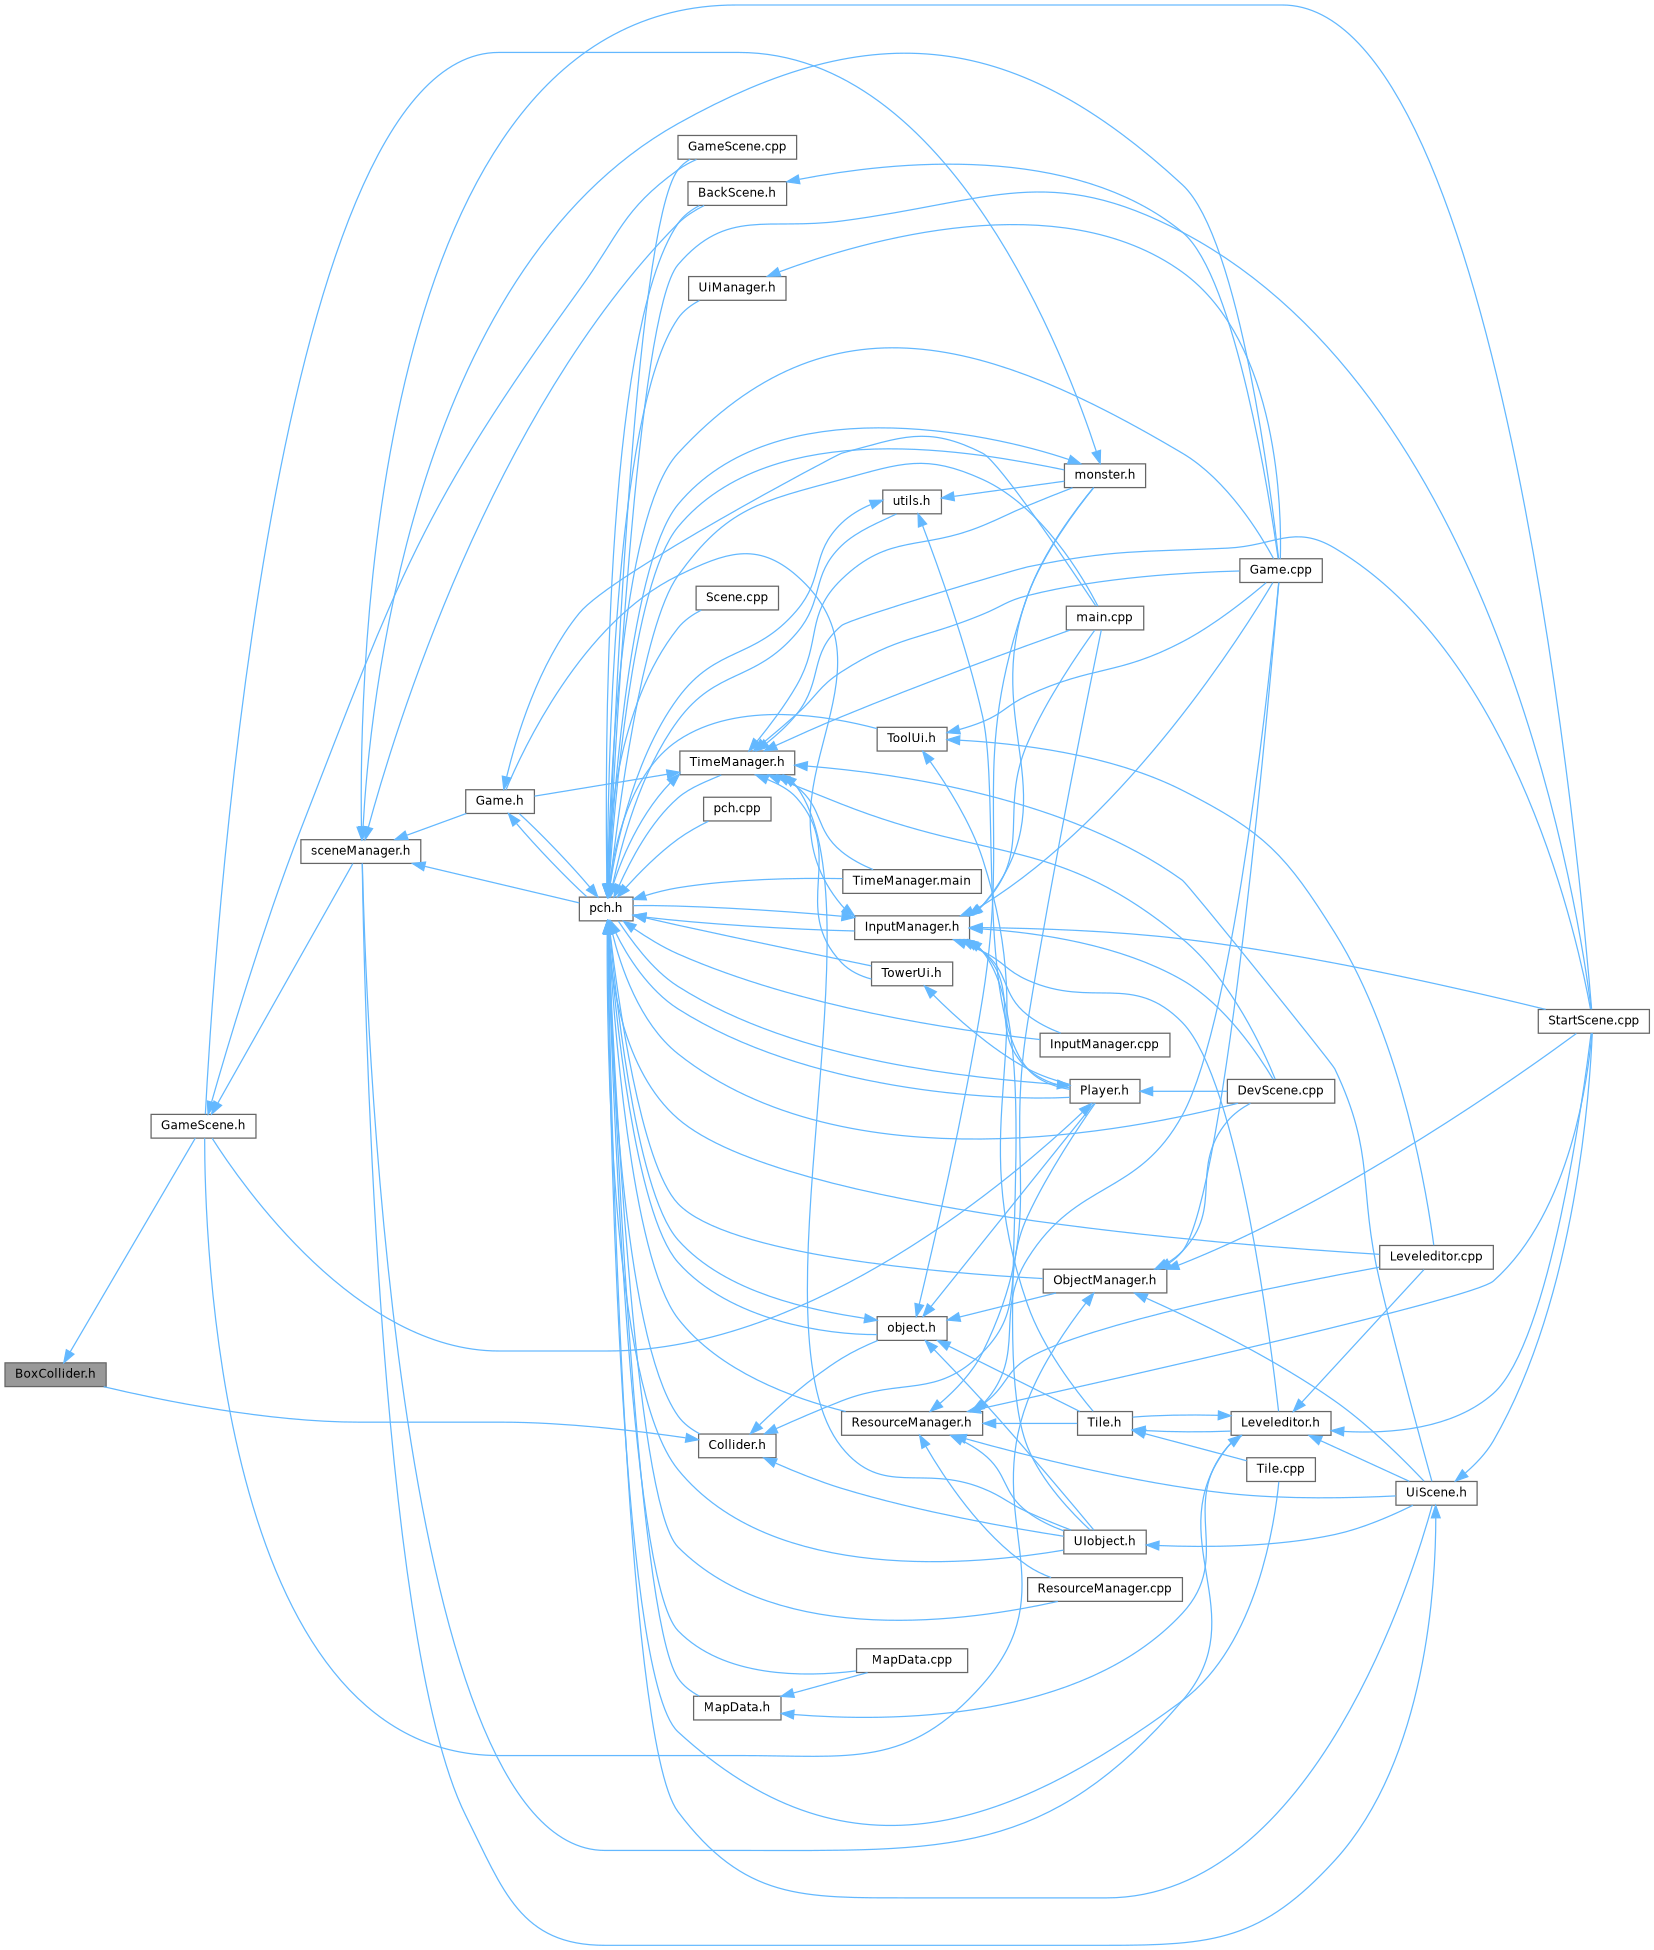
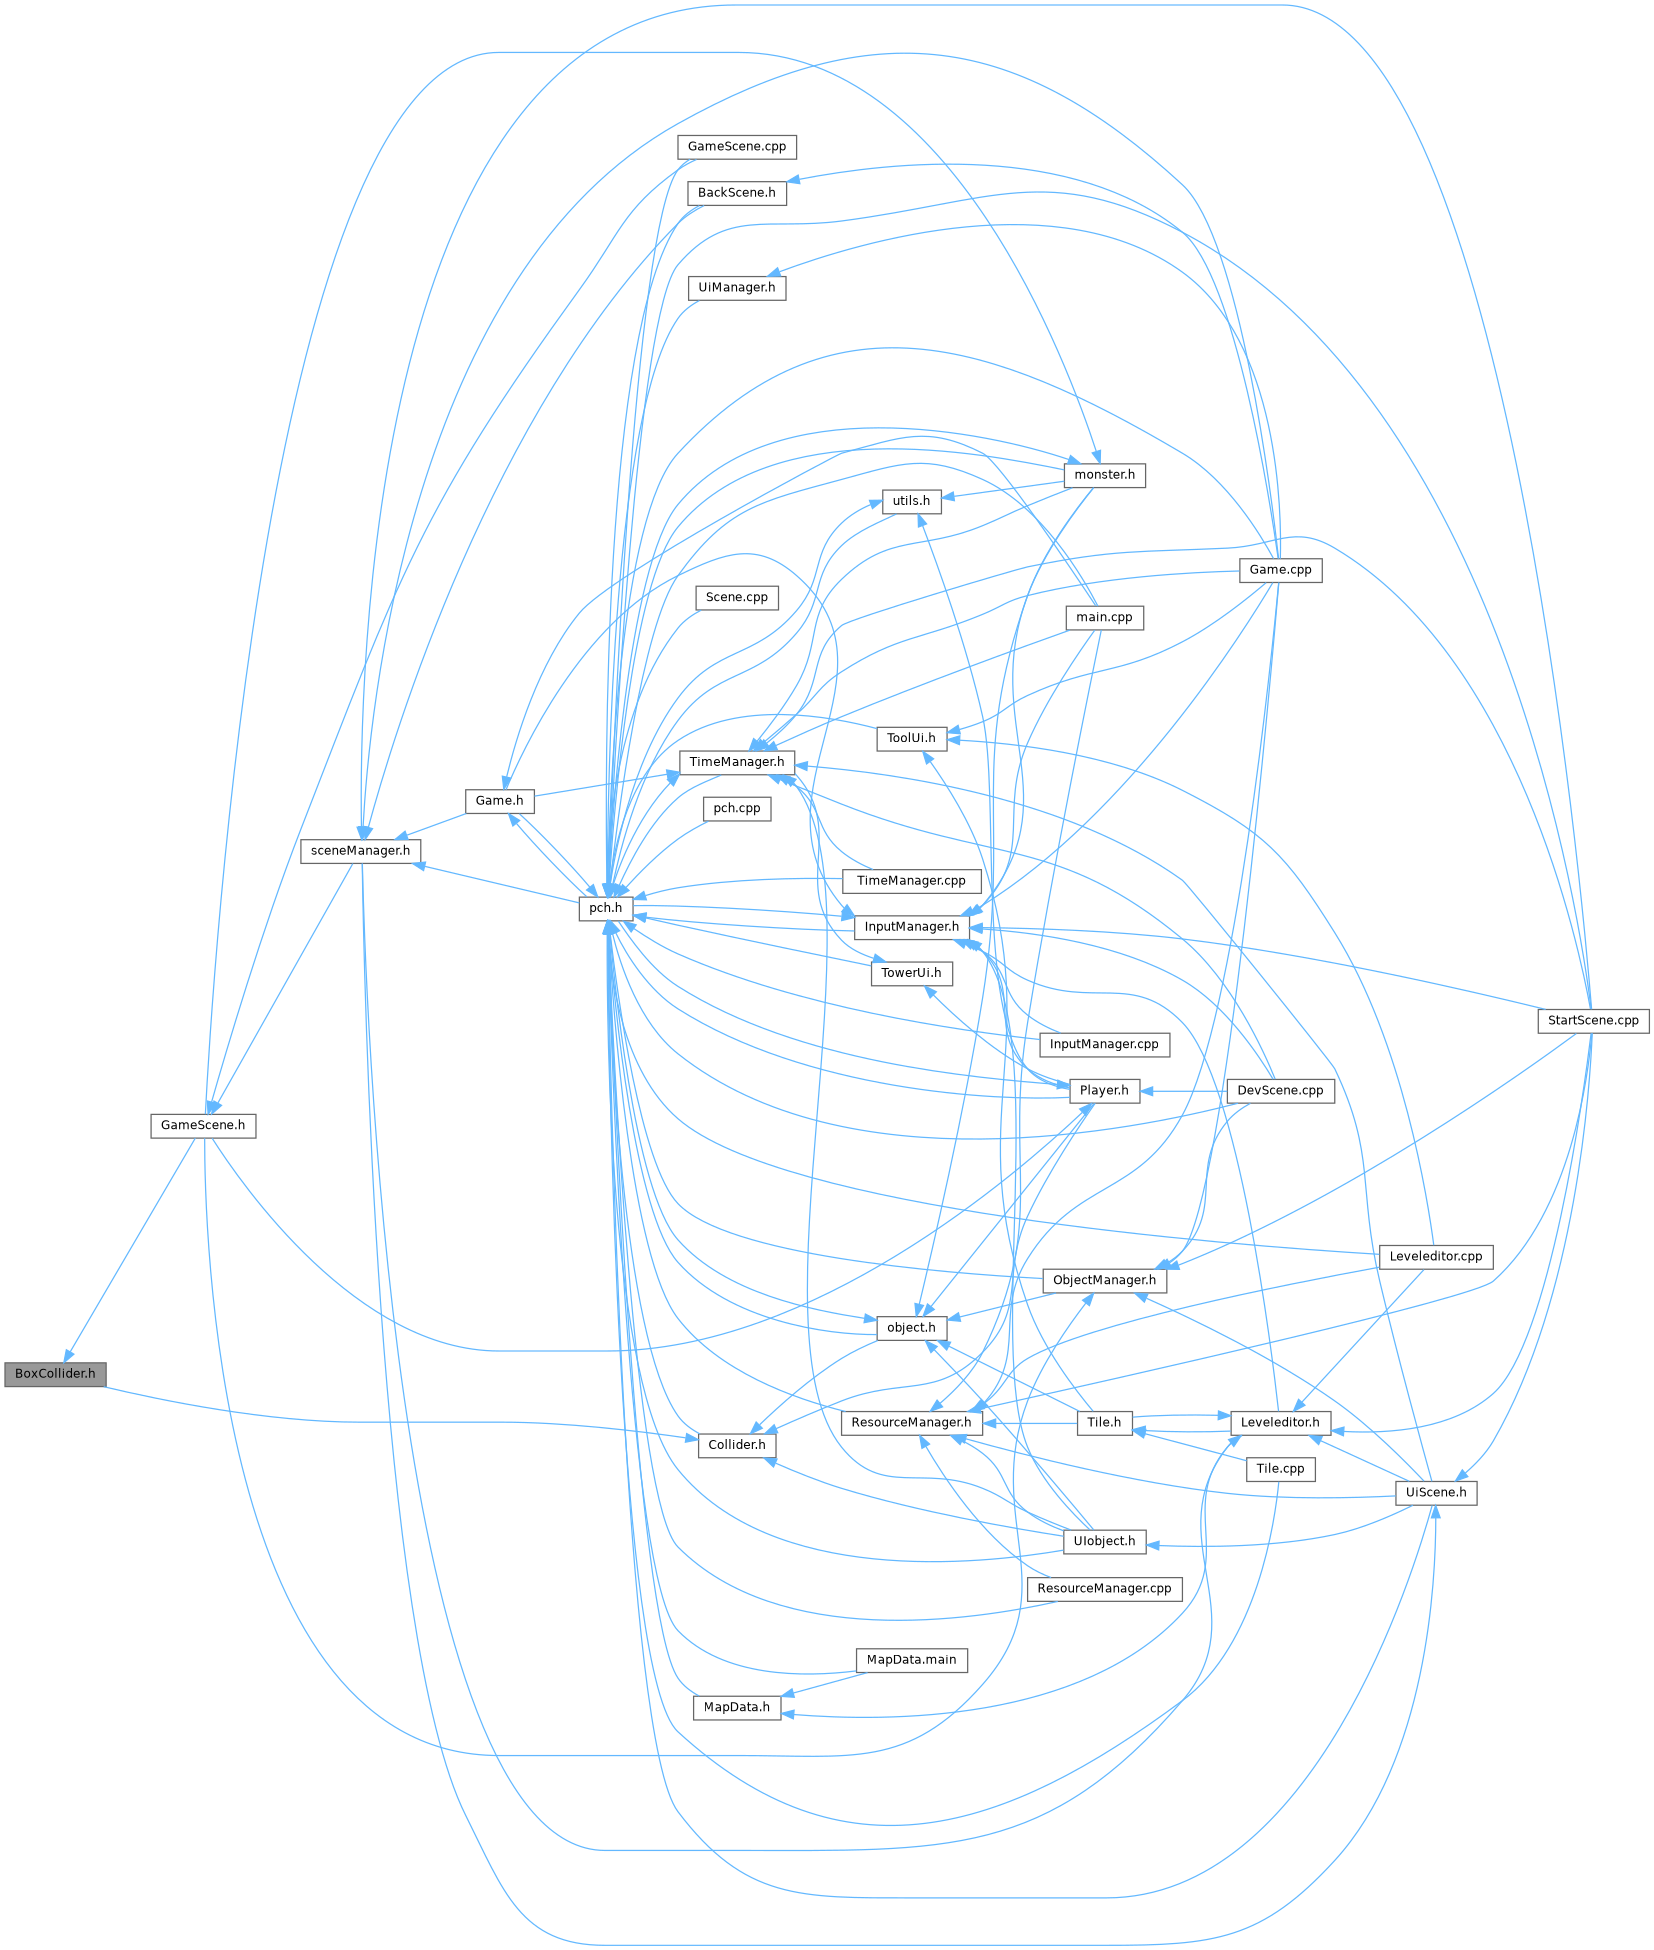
edge "TowerUi.h" -> "TimeManager.h": reversed
node "TimeManager.main": label "TimeManager.main" -> "TimeManager.cpp"
node "MapData.cpp": label "MapData.cpp" -> "MapData.main"
